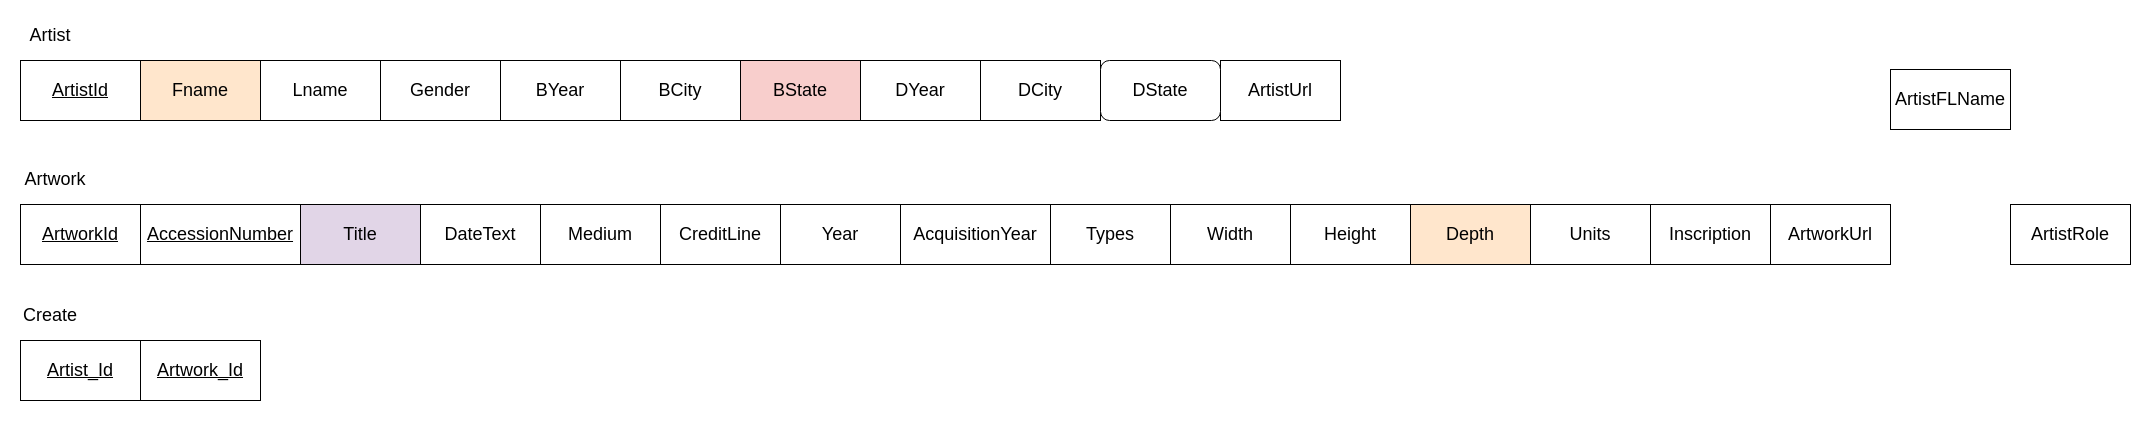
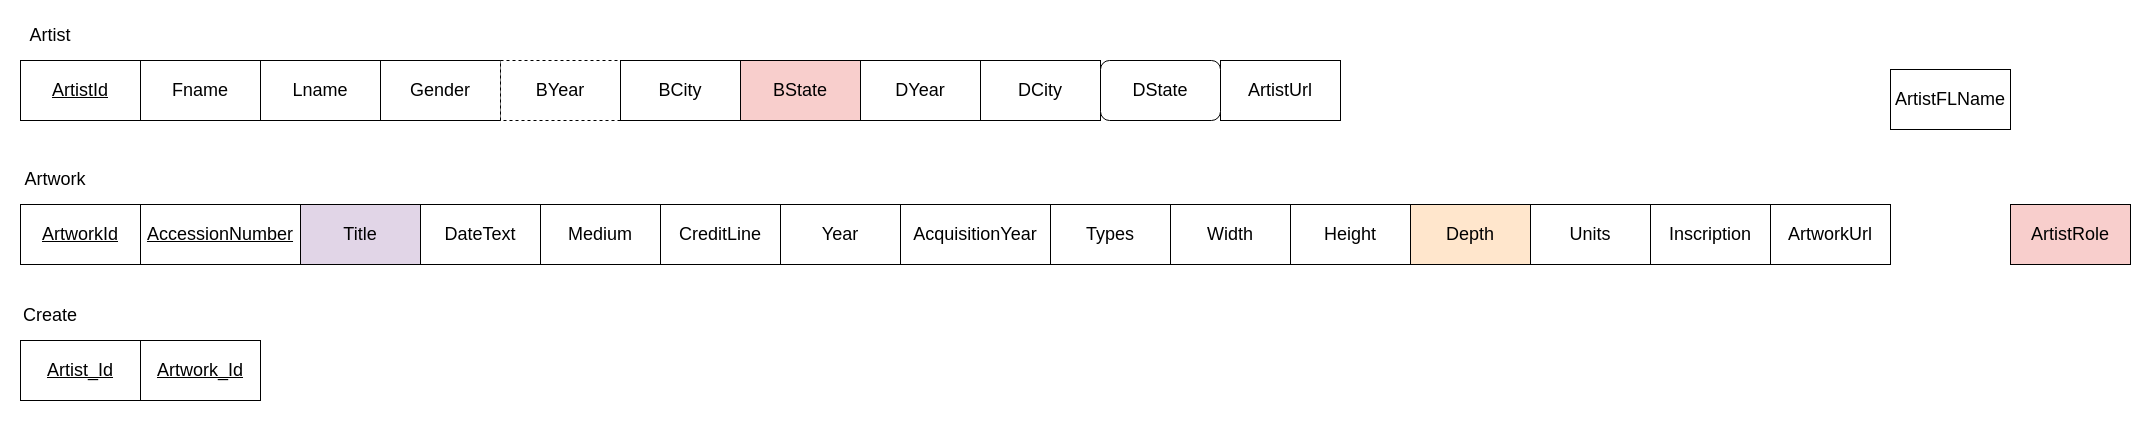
node "Fname": fillcolor #ffe6cc -> #ffffff
node "BYear": style solid -> dashed
node "ArtistRole": fillcolor #ffffff -> #f8cecc
